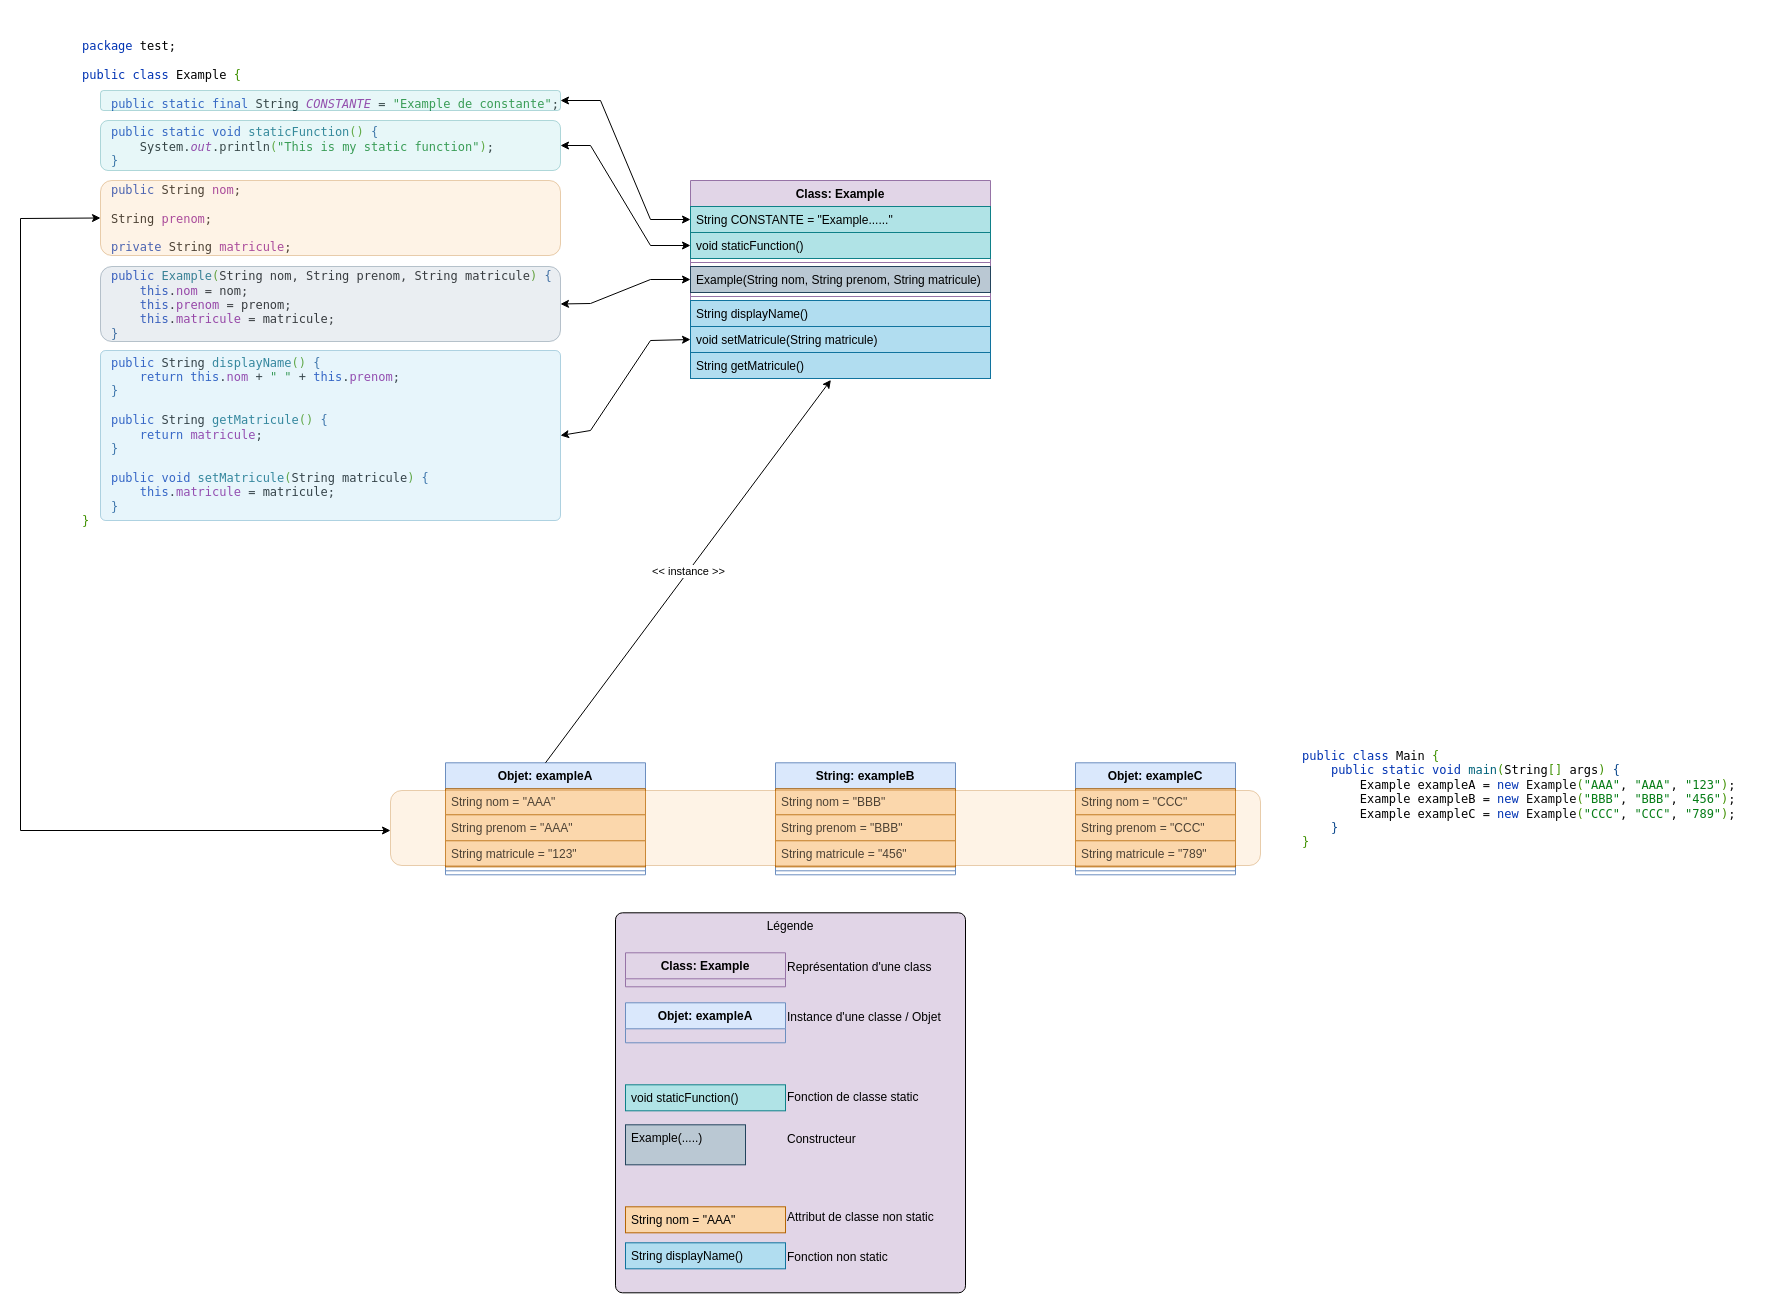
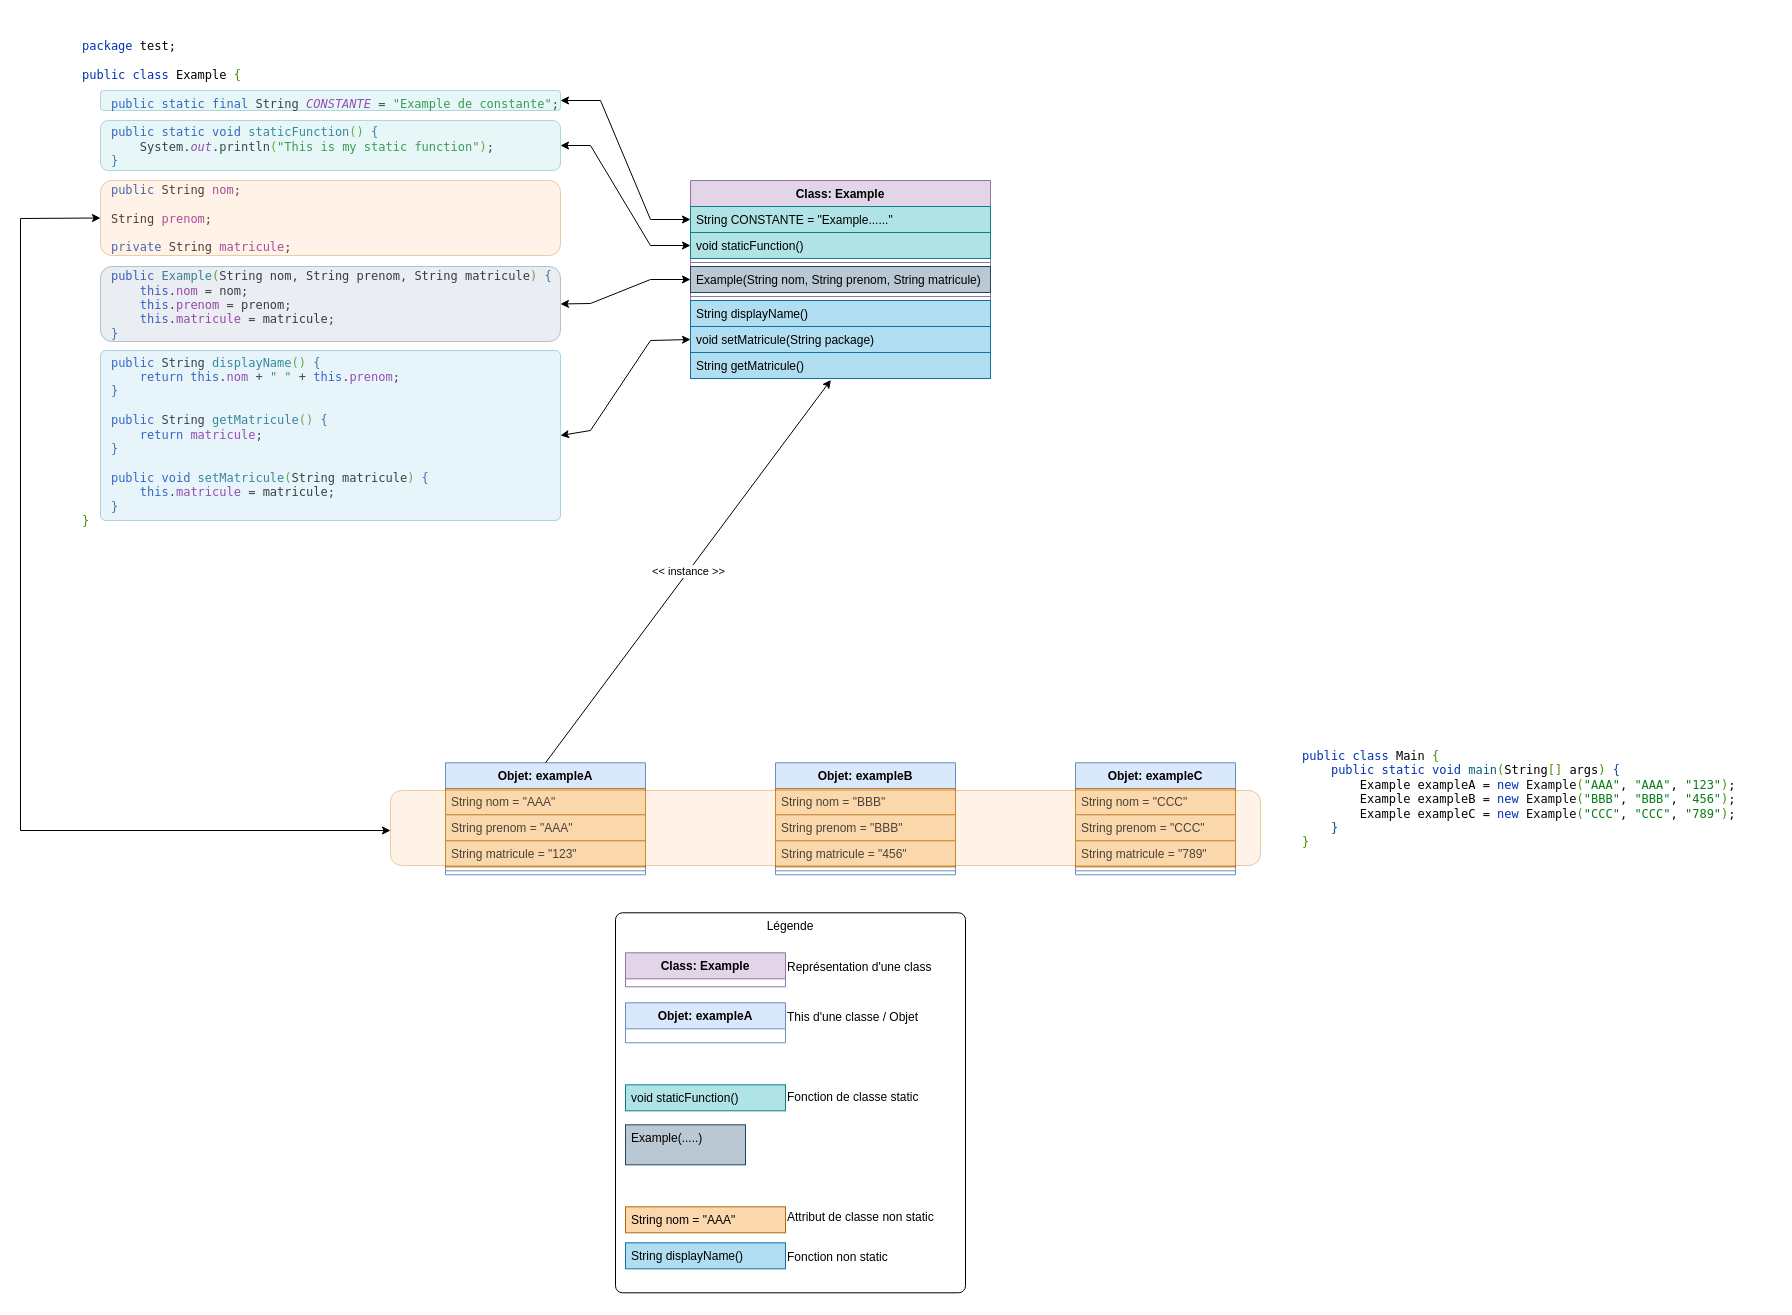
node "void setMatricule(String matricule)": label "void setMatricule(String matricule)" -> "void setMatricule(String package)"
node "String: exampleB": label "String: exampleB" -> "Objet: exampleB"
node "Instance d'une classe / Objet": label "Instance d'une classe / Objet" -> "This d'une classe / Objet"
node "Légende": fillcolor #e1d5e7 -> #ffffff
node "Constructeur": removed
